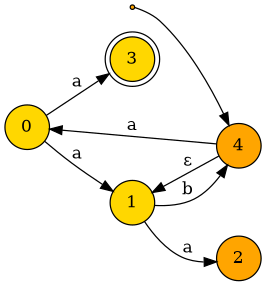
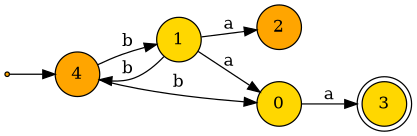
edge "4" -> "0": label "a" -> "b"
edge "4" -> "1": label "ε" -> "b"
edge "0" -> "1": reversed
